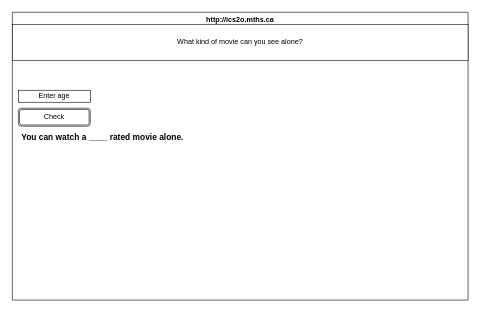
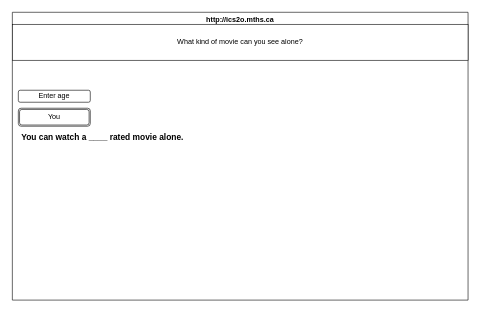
node "Enter age": shape rectangle -> rounded rectangle
node "Check": label "Check" -> "You"
